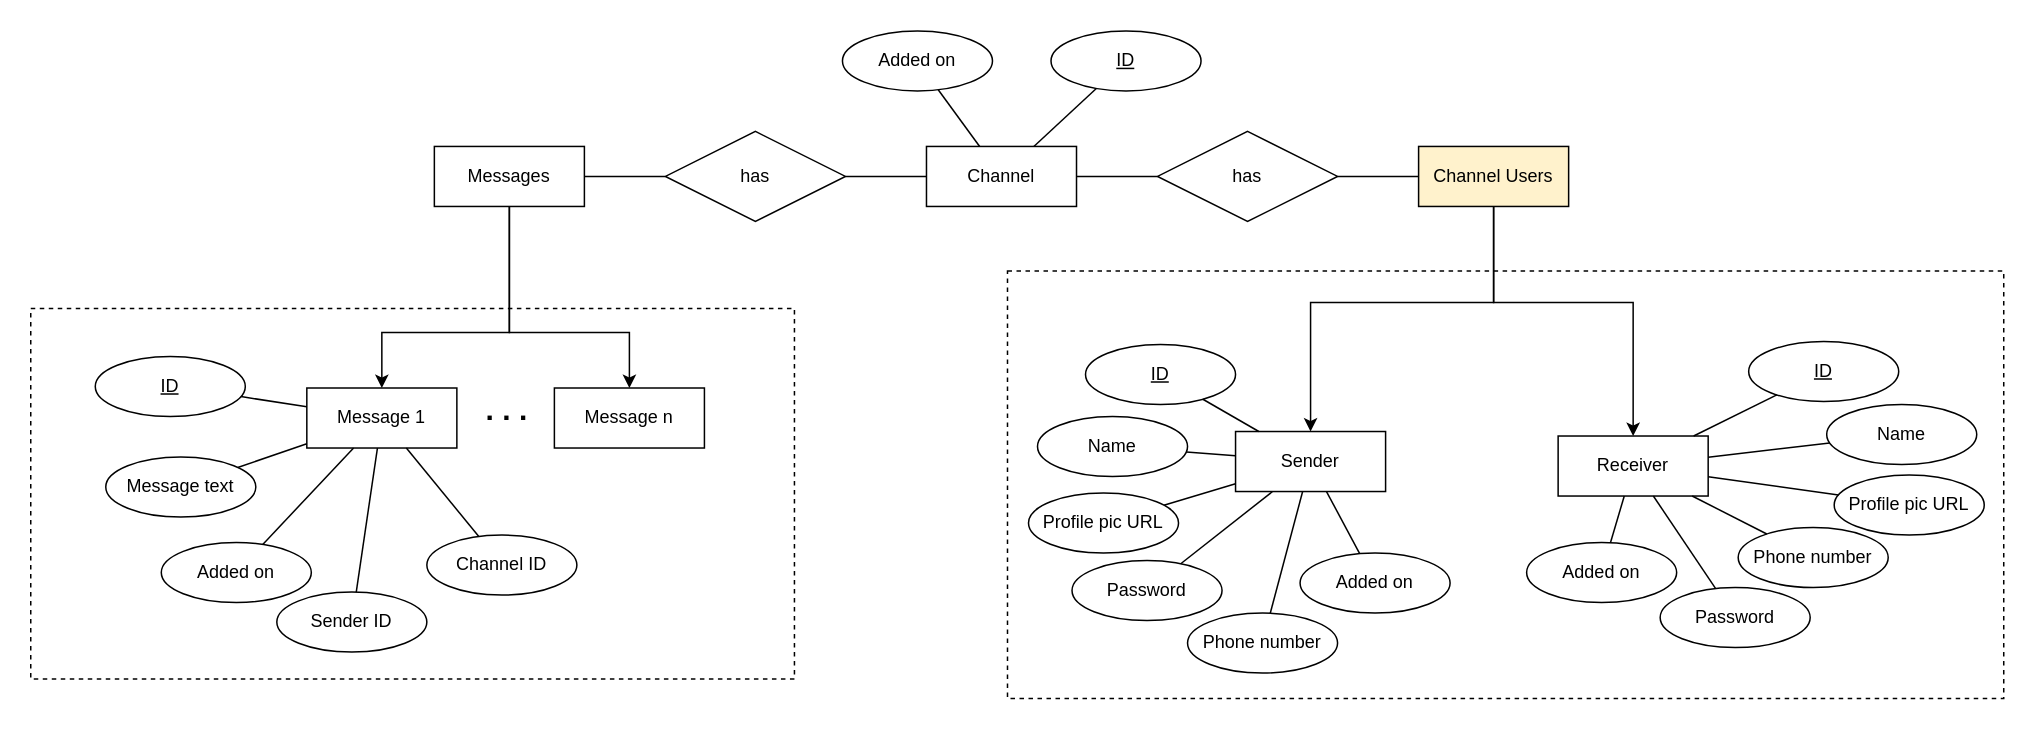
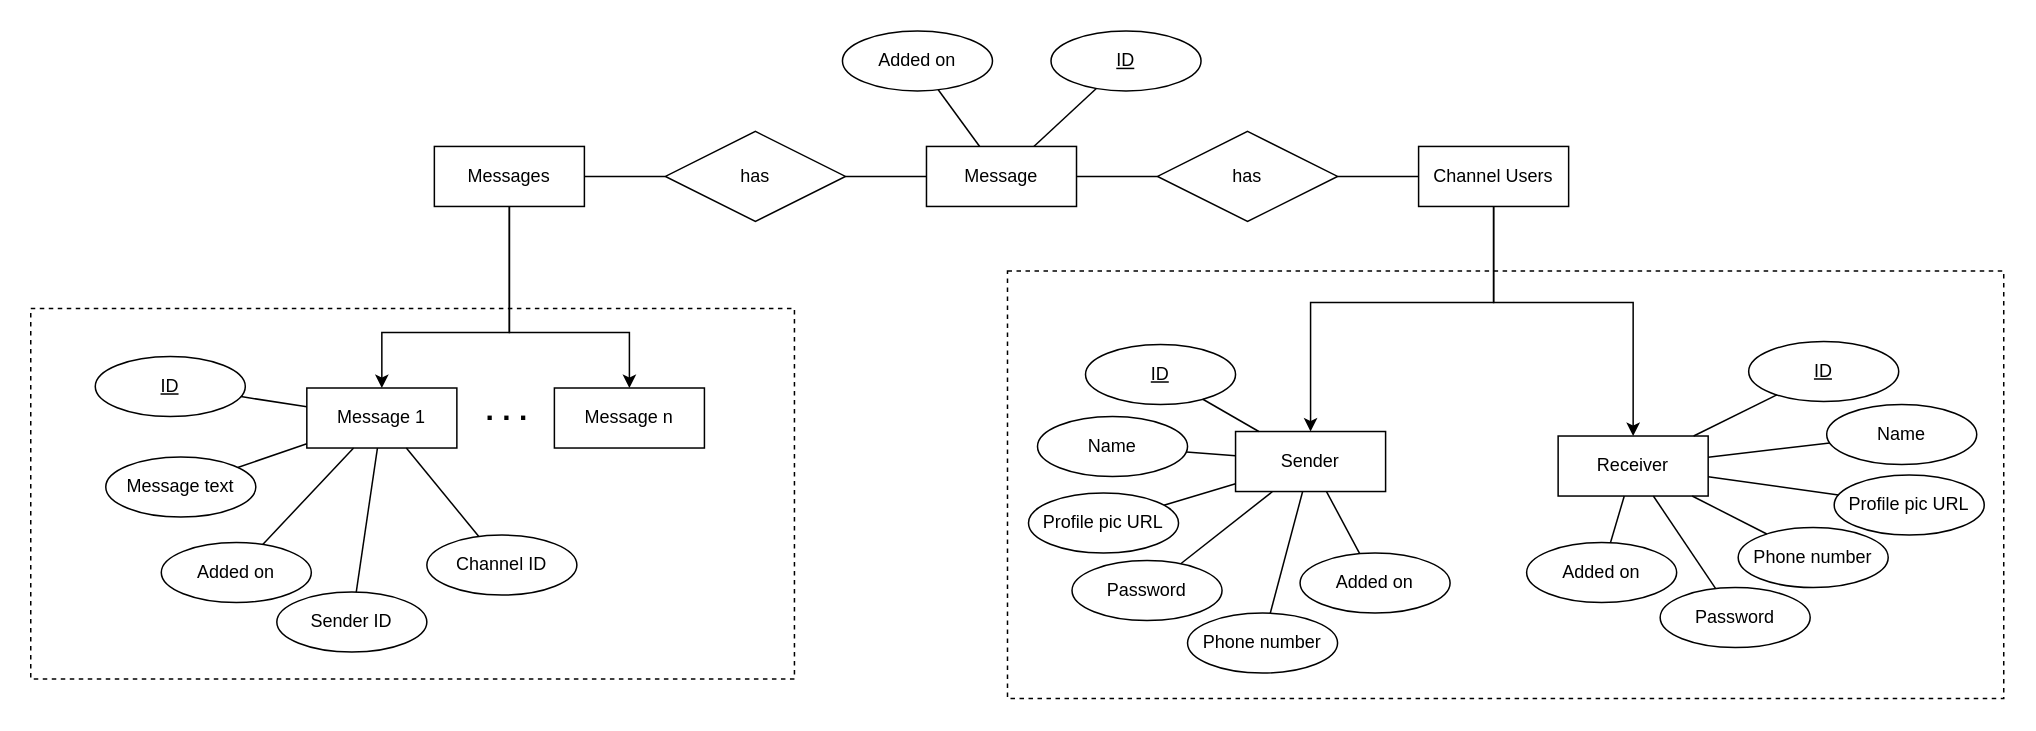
node "Channel": label "Channel" -> "Message"
node "Channel Users": fillcolor #fff2cc -> #ffffff
